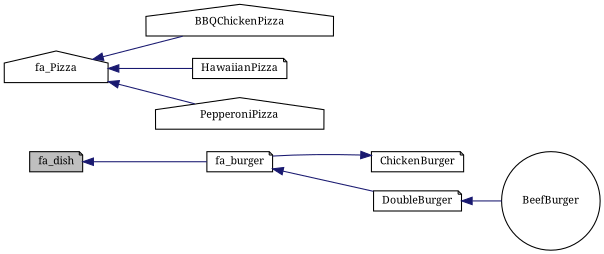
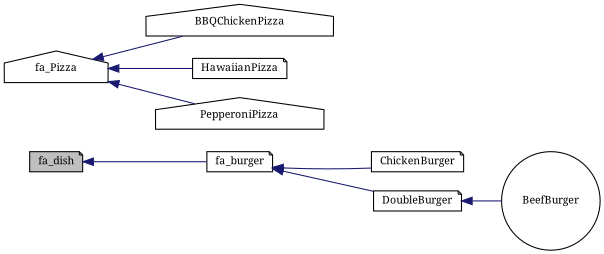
edge "fa_burger" -> "ChickenBurger": reversed
